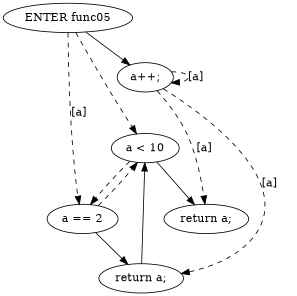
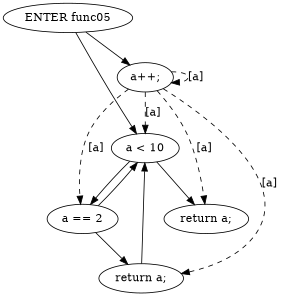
edge "ENTER func05" -> "a < 10": style dashed -> solid
edge "a++;" -> "a < 10": added, label "[a]"
edge "ENTER func05" -> "a == 2": now "a++;" -> "a == 2"
edge "a < 10" -> "a == 2": style dashed -> solid
edge "a == 2" -> "a < 10": style dashed -> solid
